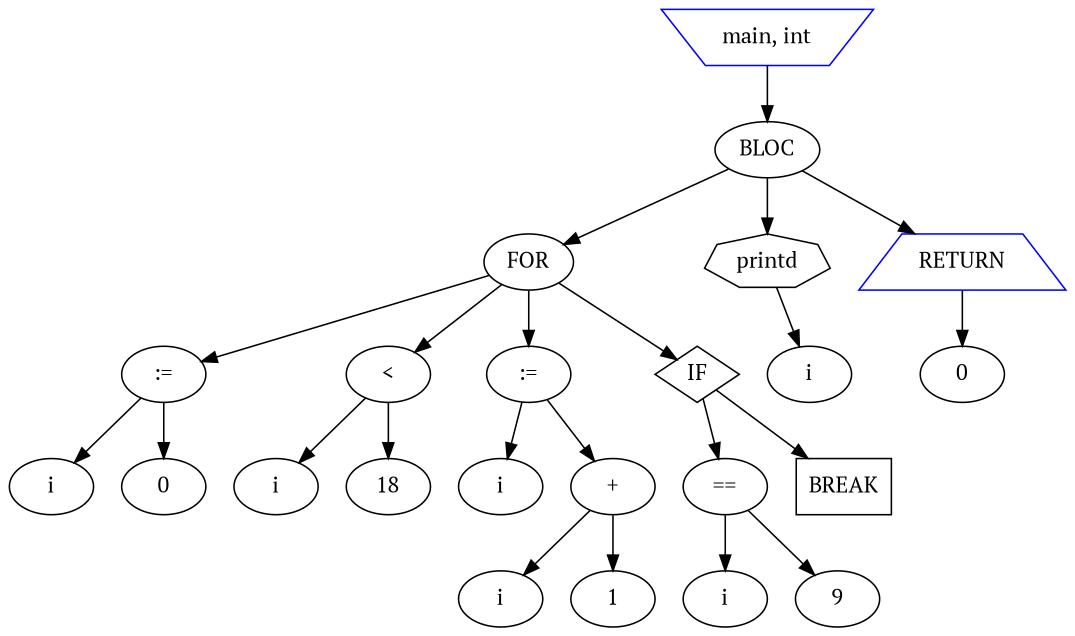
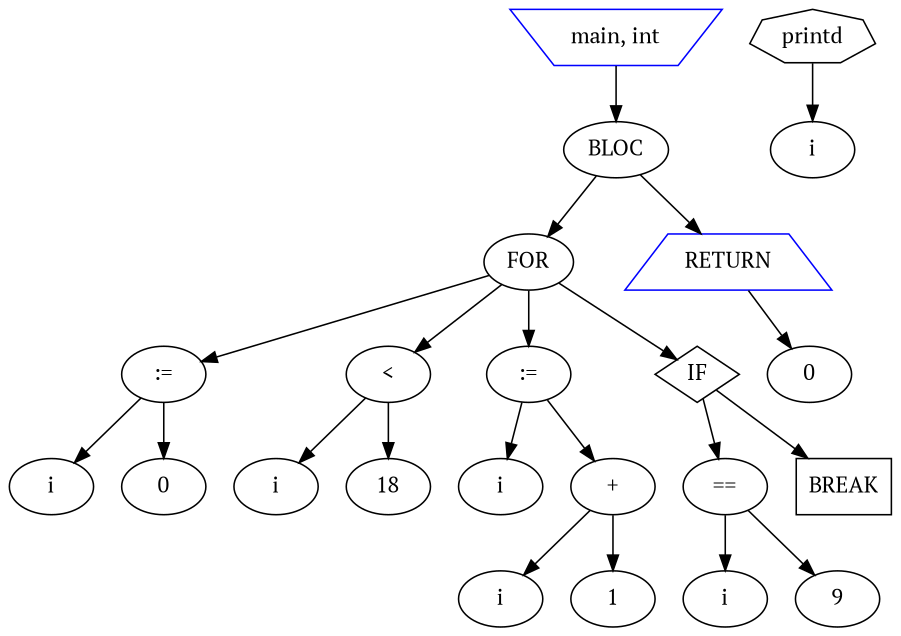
edge "BLOC" -> "printd": removed
